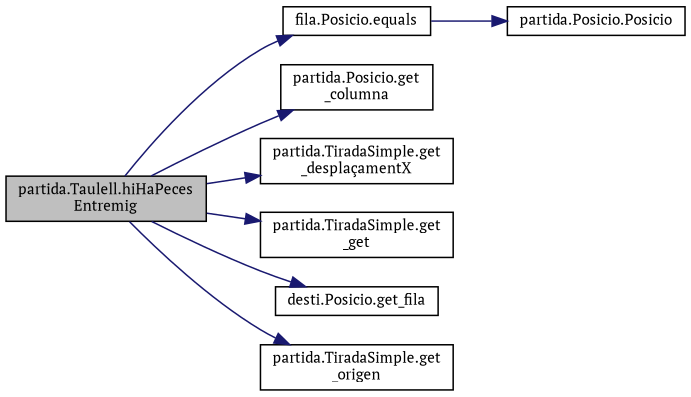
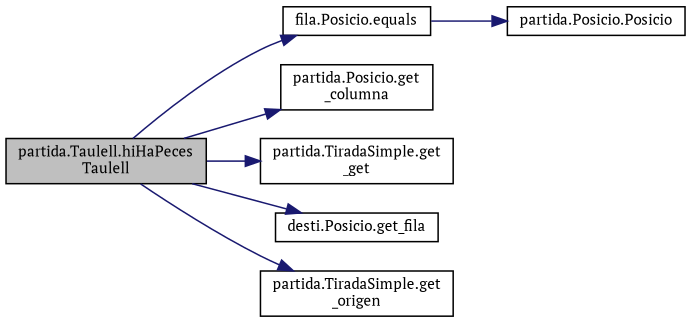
node "partida.TiradaSimple.get _desplaçamentX": removed
node "partida.Taulell.hiHaPeces Entremig": label "partida.Taulell.hiHaPeces Entremig" -> "partida.Taulell.hiHaPeces Taulell"
